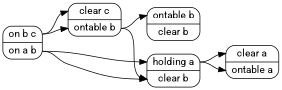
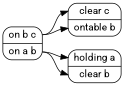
node "ontable b": removed
edge "clear c" -> "holding a": removed
node "clear a": removed
